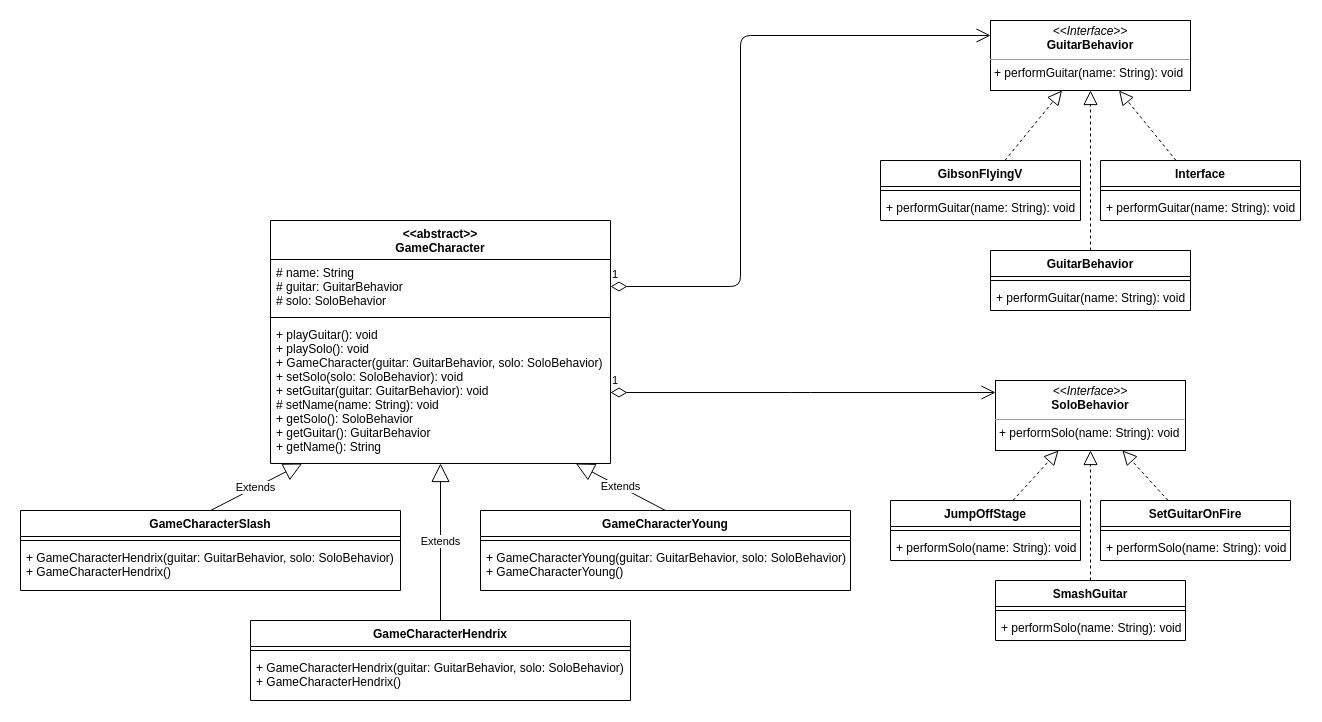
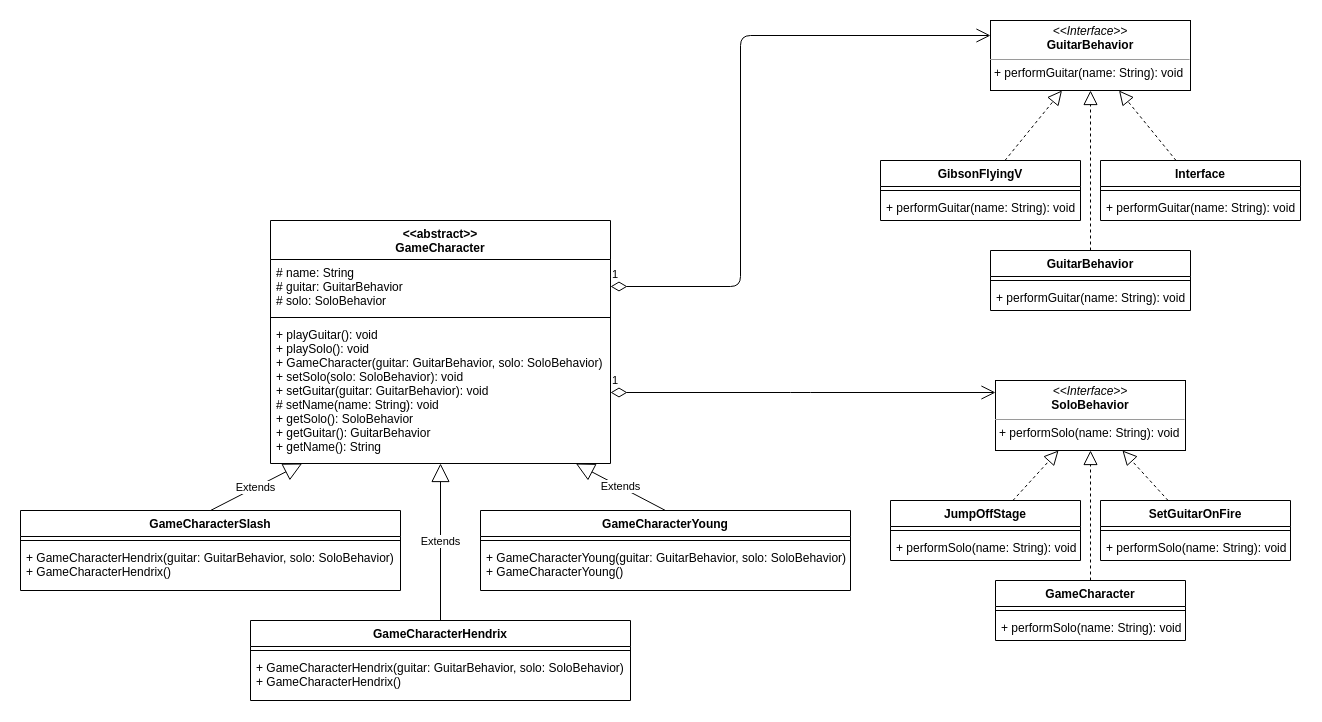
node "SmashGuitar": label "SmashGuitar" -> "GameCharacter"
